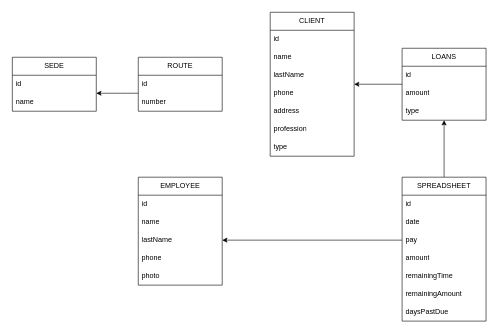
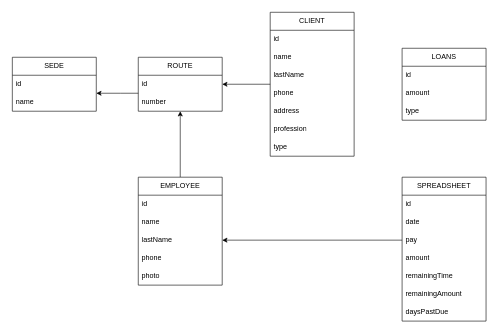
edge "CLIENT" -> "ROUTE": added
edge "LOANS" -> "CLIENT": removed
edge "EMPLOYEE" -> "ROUTE": added
edge "SPREADSHEET" -> "LOANS": removed
